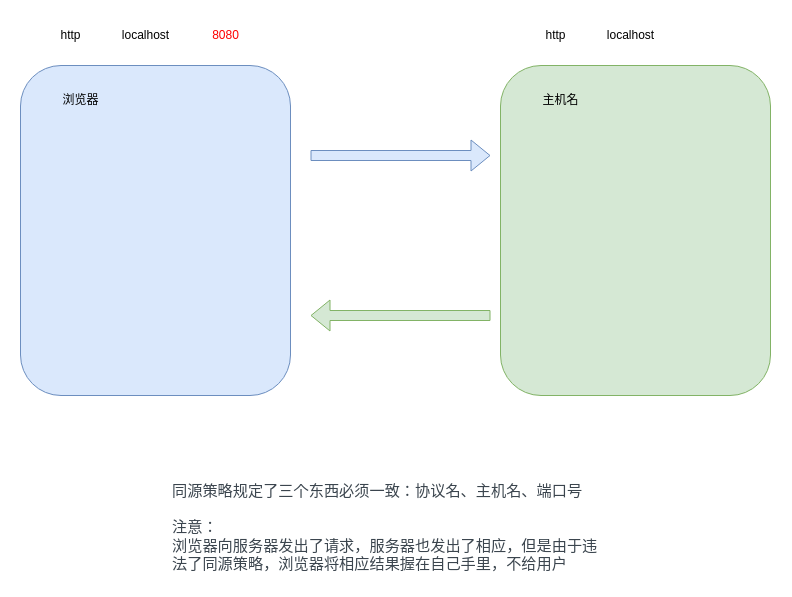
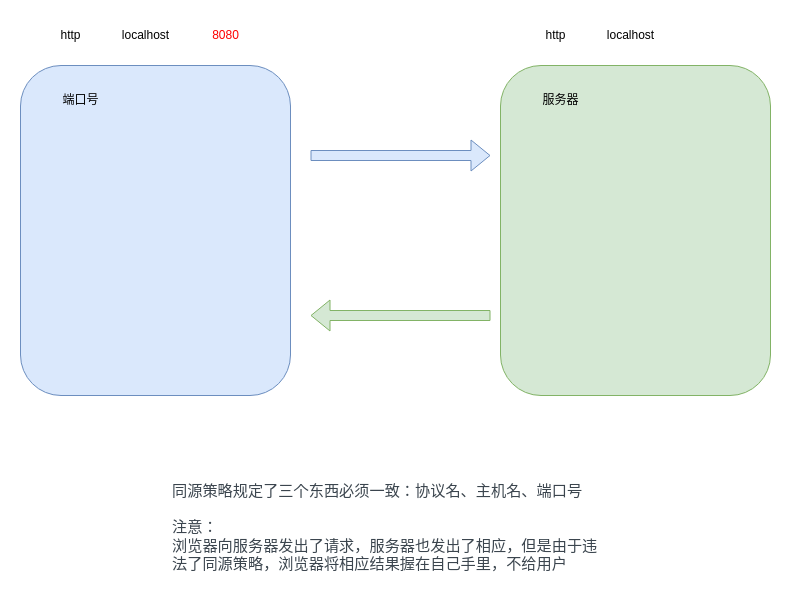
node "浏览器": label "浏览器" -> "端口号"
node "主机名": label "主机名" -> "服务器"
